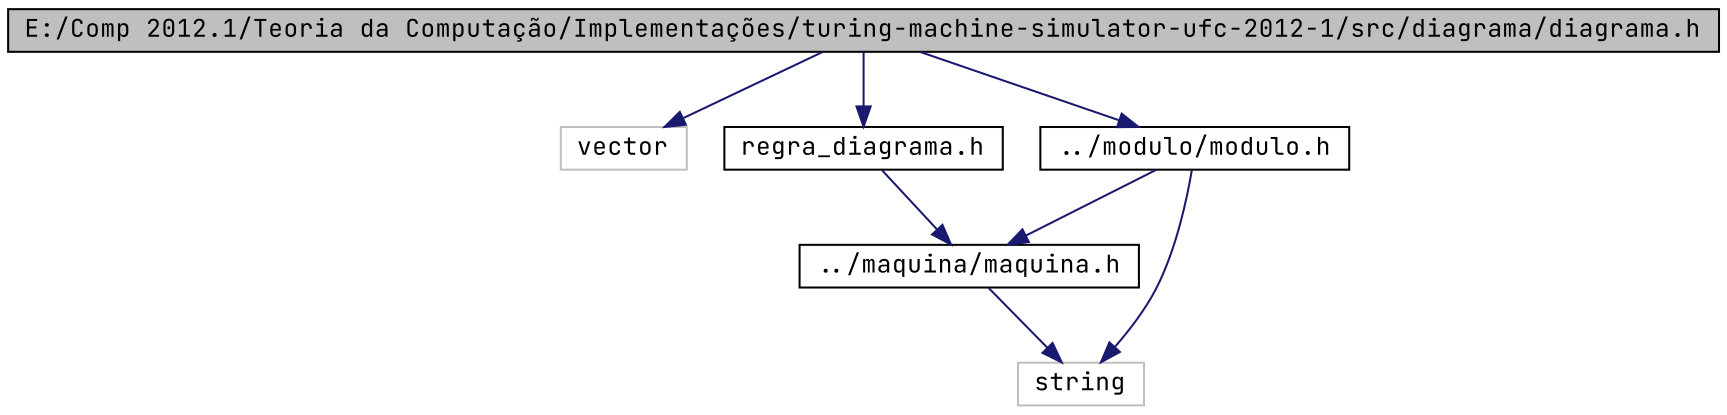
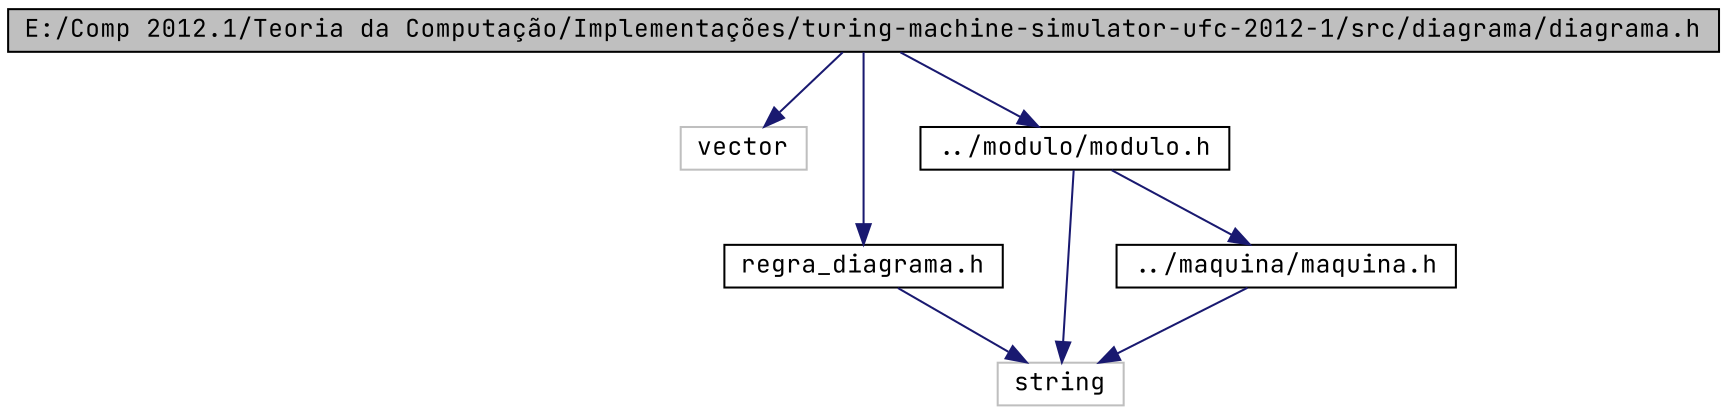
edge "regra_diagrama.h" -> "../maquina/maquina.h": now "regra_diagrama.h" -> "string"
